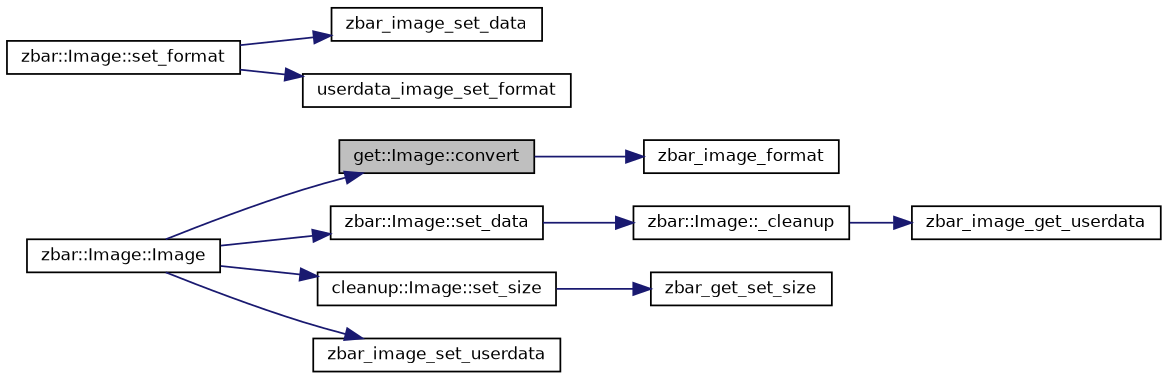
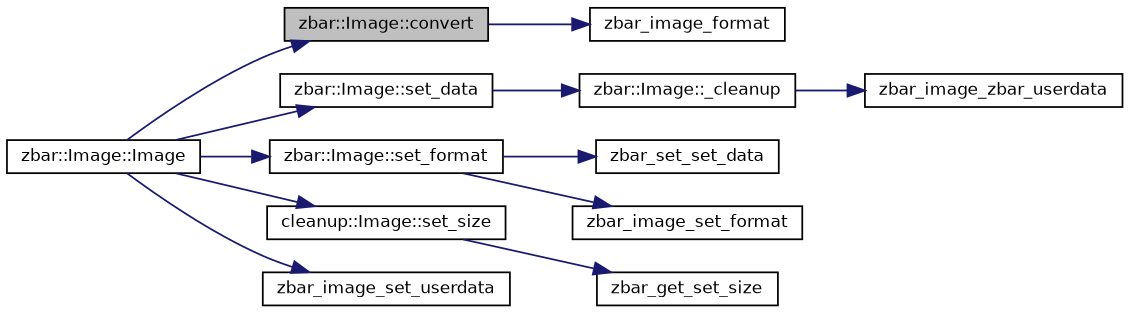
node "zbar_image_set_data": label "zbar_image_set_data" -> "zbar_set_set_data"
node "userdata_image_set_format": label "userdata_image_set_format" -> "zbar_image_set_format"
edge "zbar::Image::Image" -> "zbar::Image::set_format": added
node "get::Image::convert": label "get::Image::convert" -> "zbar::Image::convert"
node "zbar_image_get_userdata": label "zbar_image_get_userdata" -> "zbar_image_zbar_userdata"
